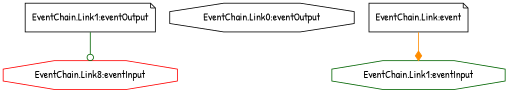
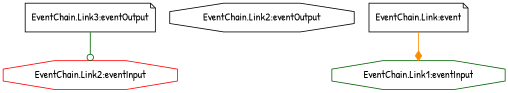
node "EventChain.Link1:eventOutput": label "EventChain.Link1:eventOutput" -> "EventChain.Link3:eventOutput"
node "EventChain.Link0:eventOutput": label "EventChain.Link0:eventOutput" -> "EventChain.Link2:eventOutput"
node "EventChain.Link8:eventInput": label "EventChain.Link8:eventInput" -> "EventChain.Link2:eventInput"
